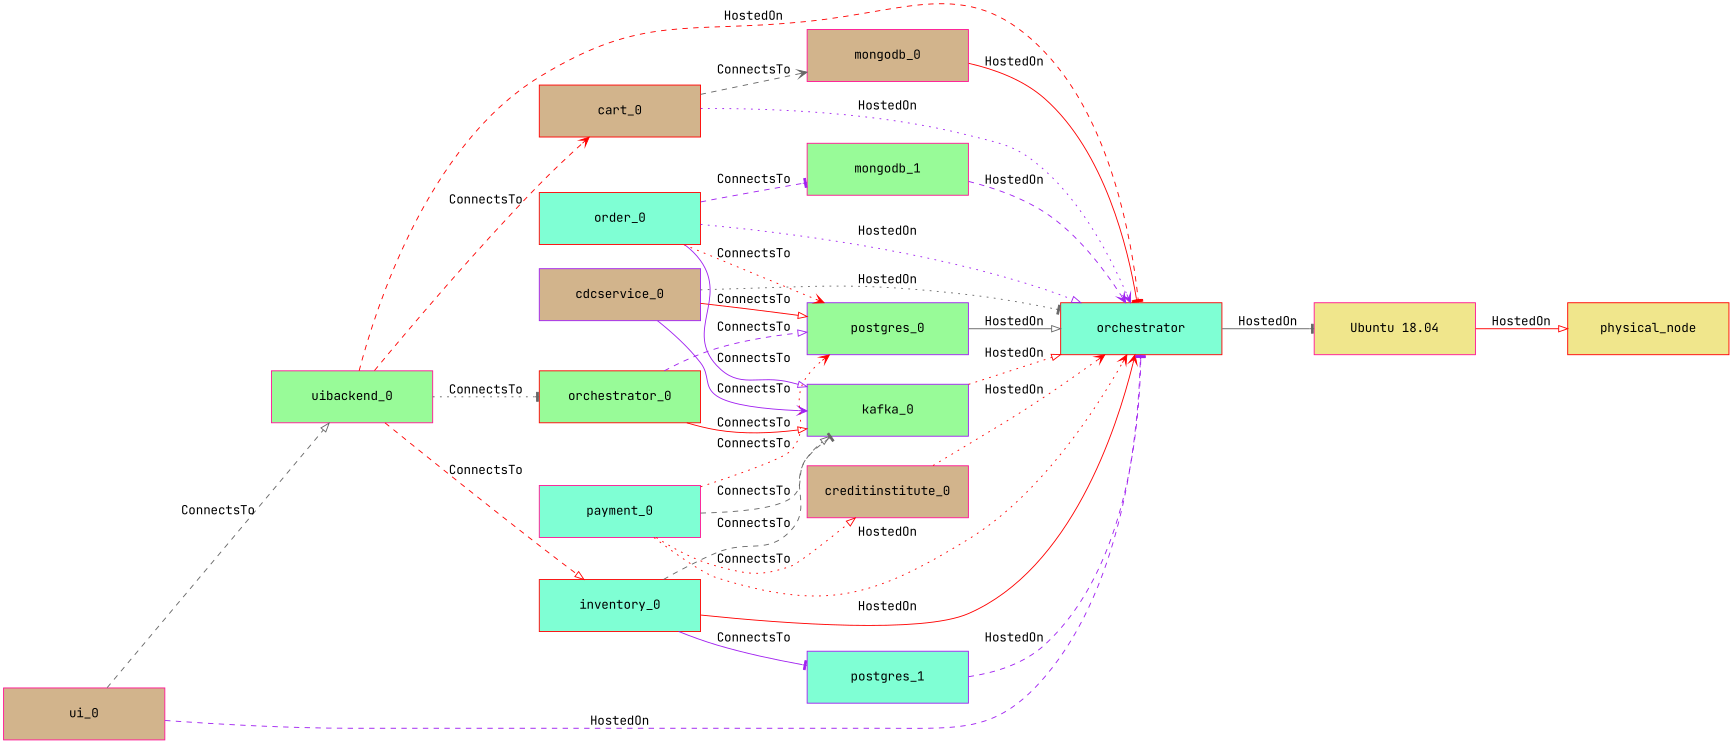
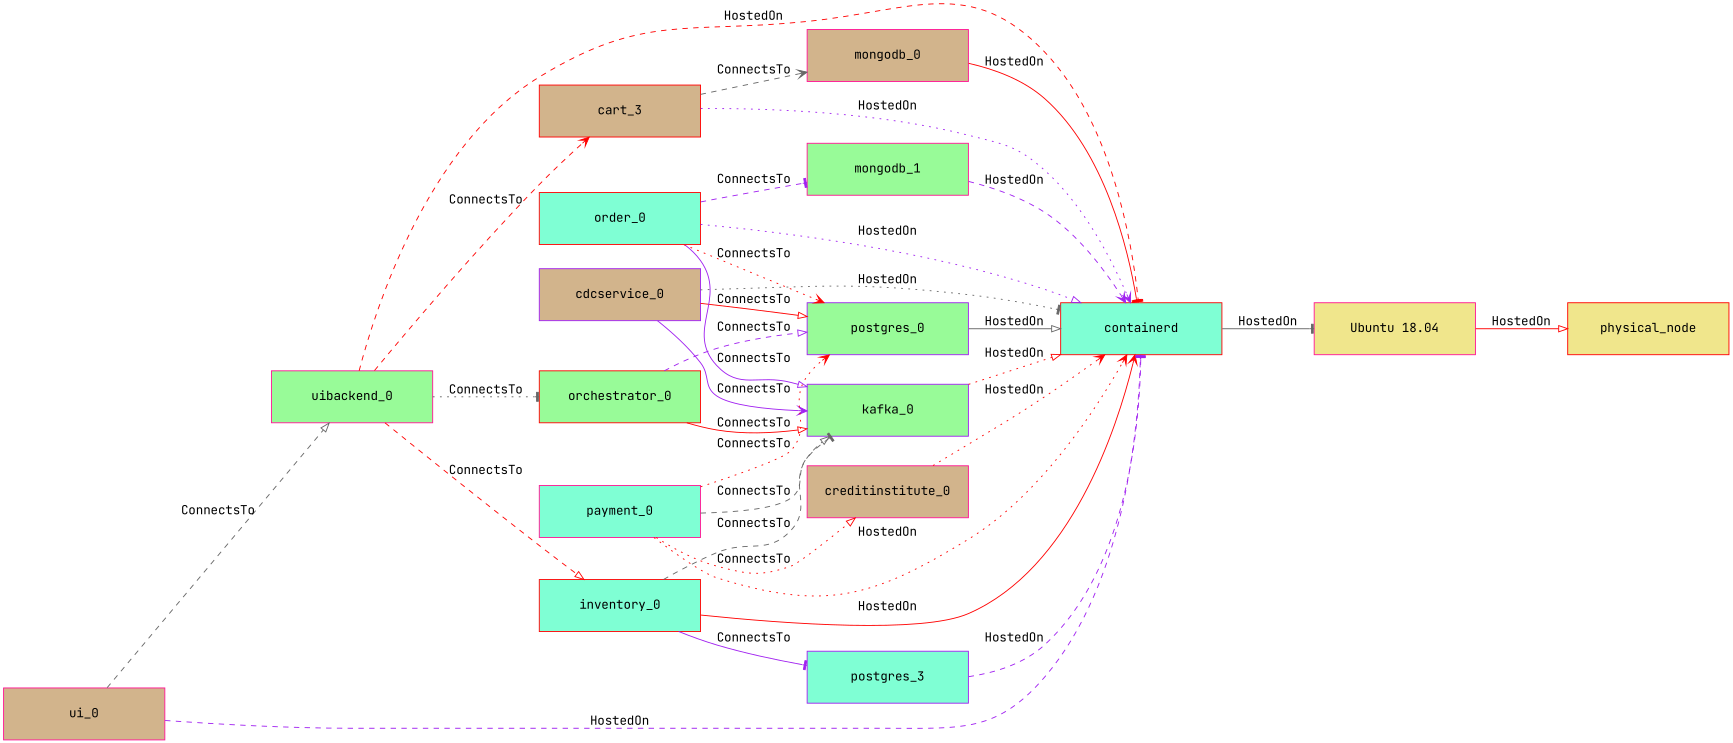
node "cart_0": label "cart_0" -> "cart_3"
node "orchestrator": label "orchestrator" -> "containerd"
node "postgres_1": label "postgres_1" -> "postgres_3"
